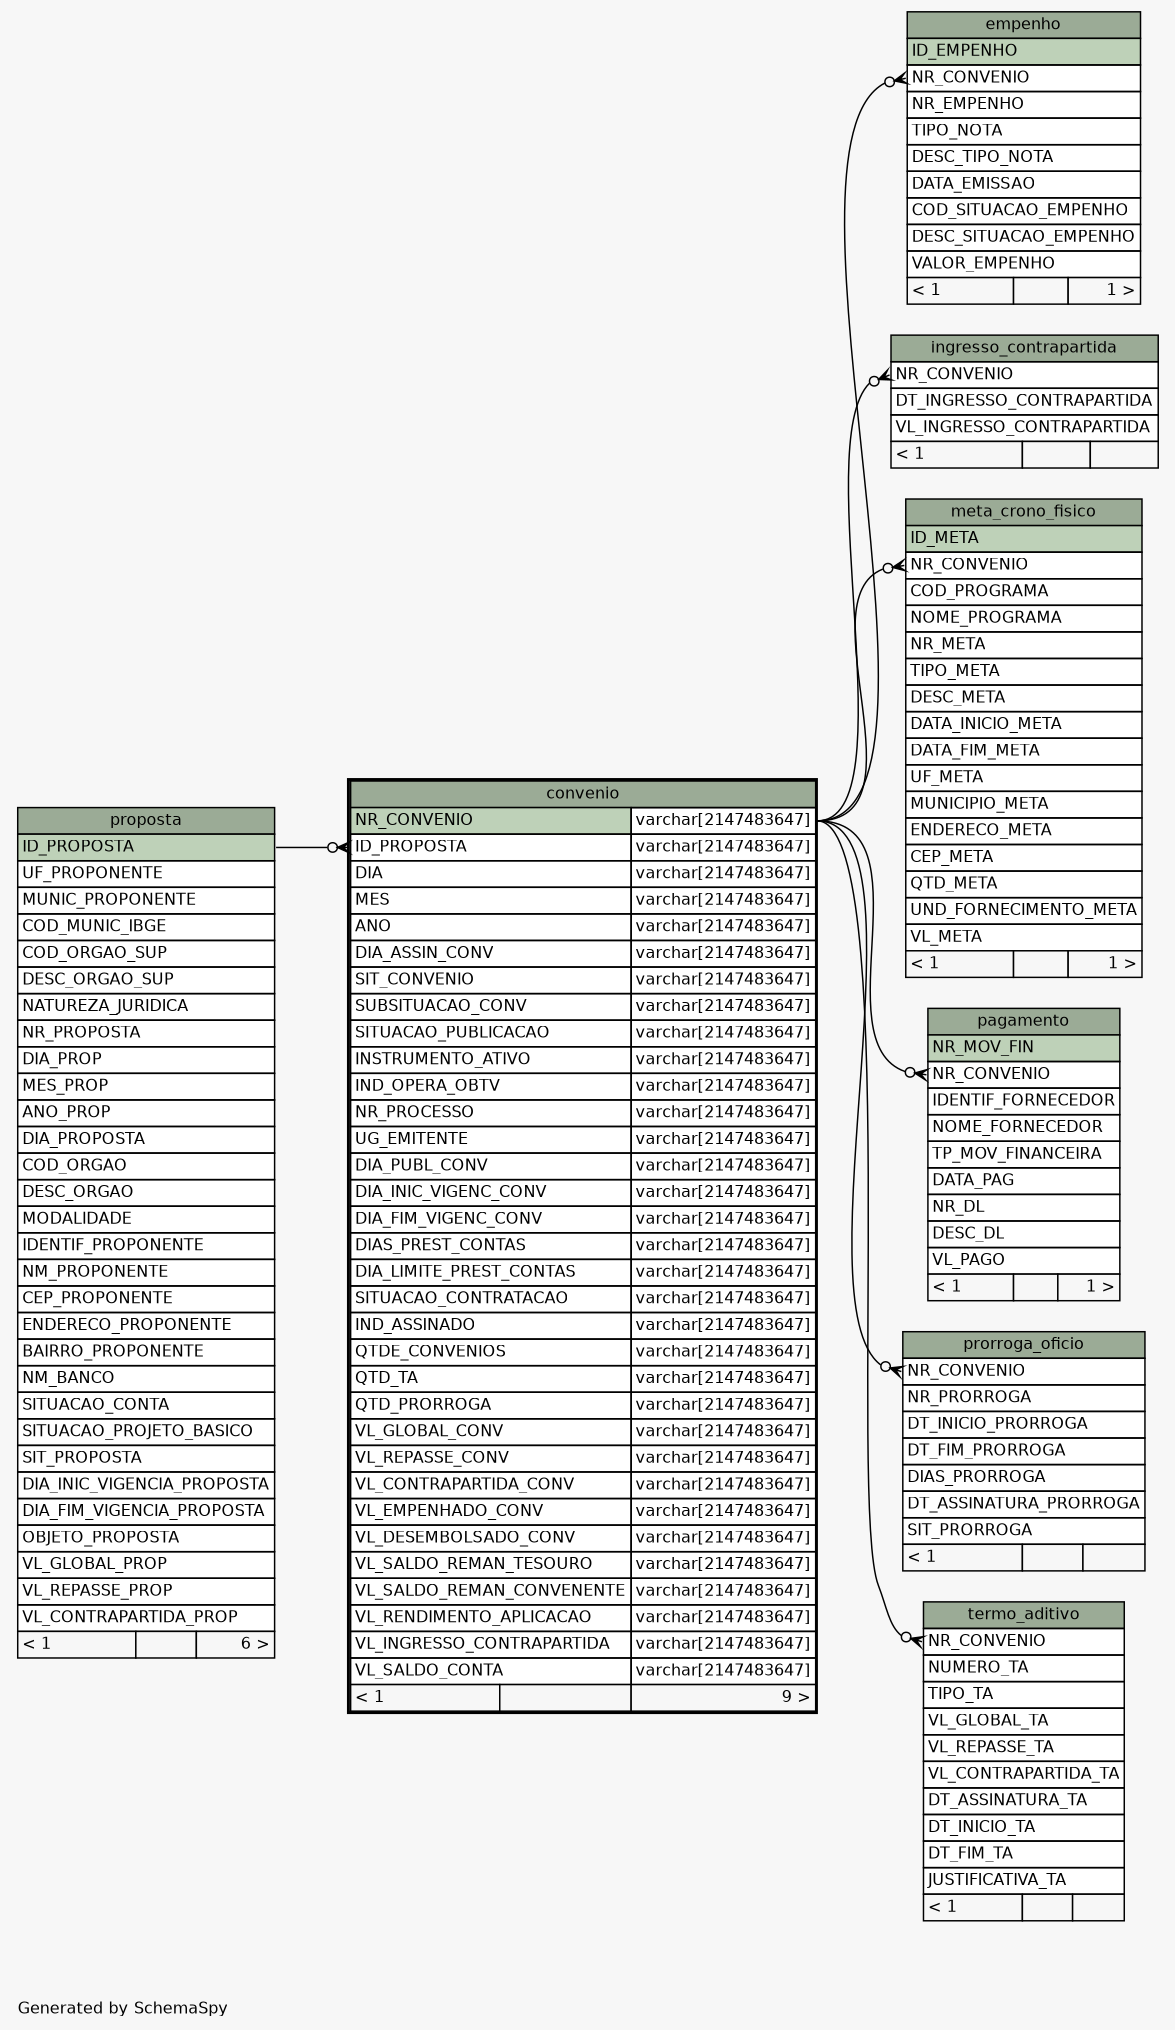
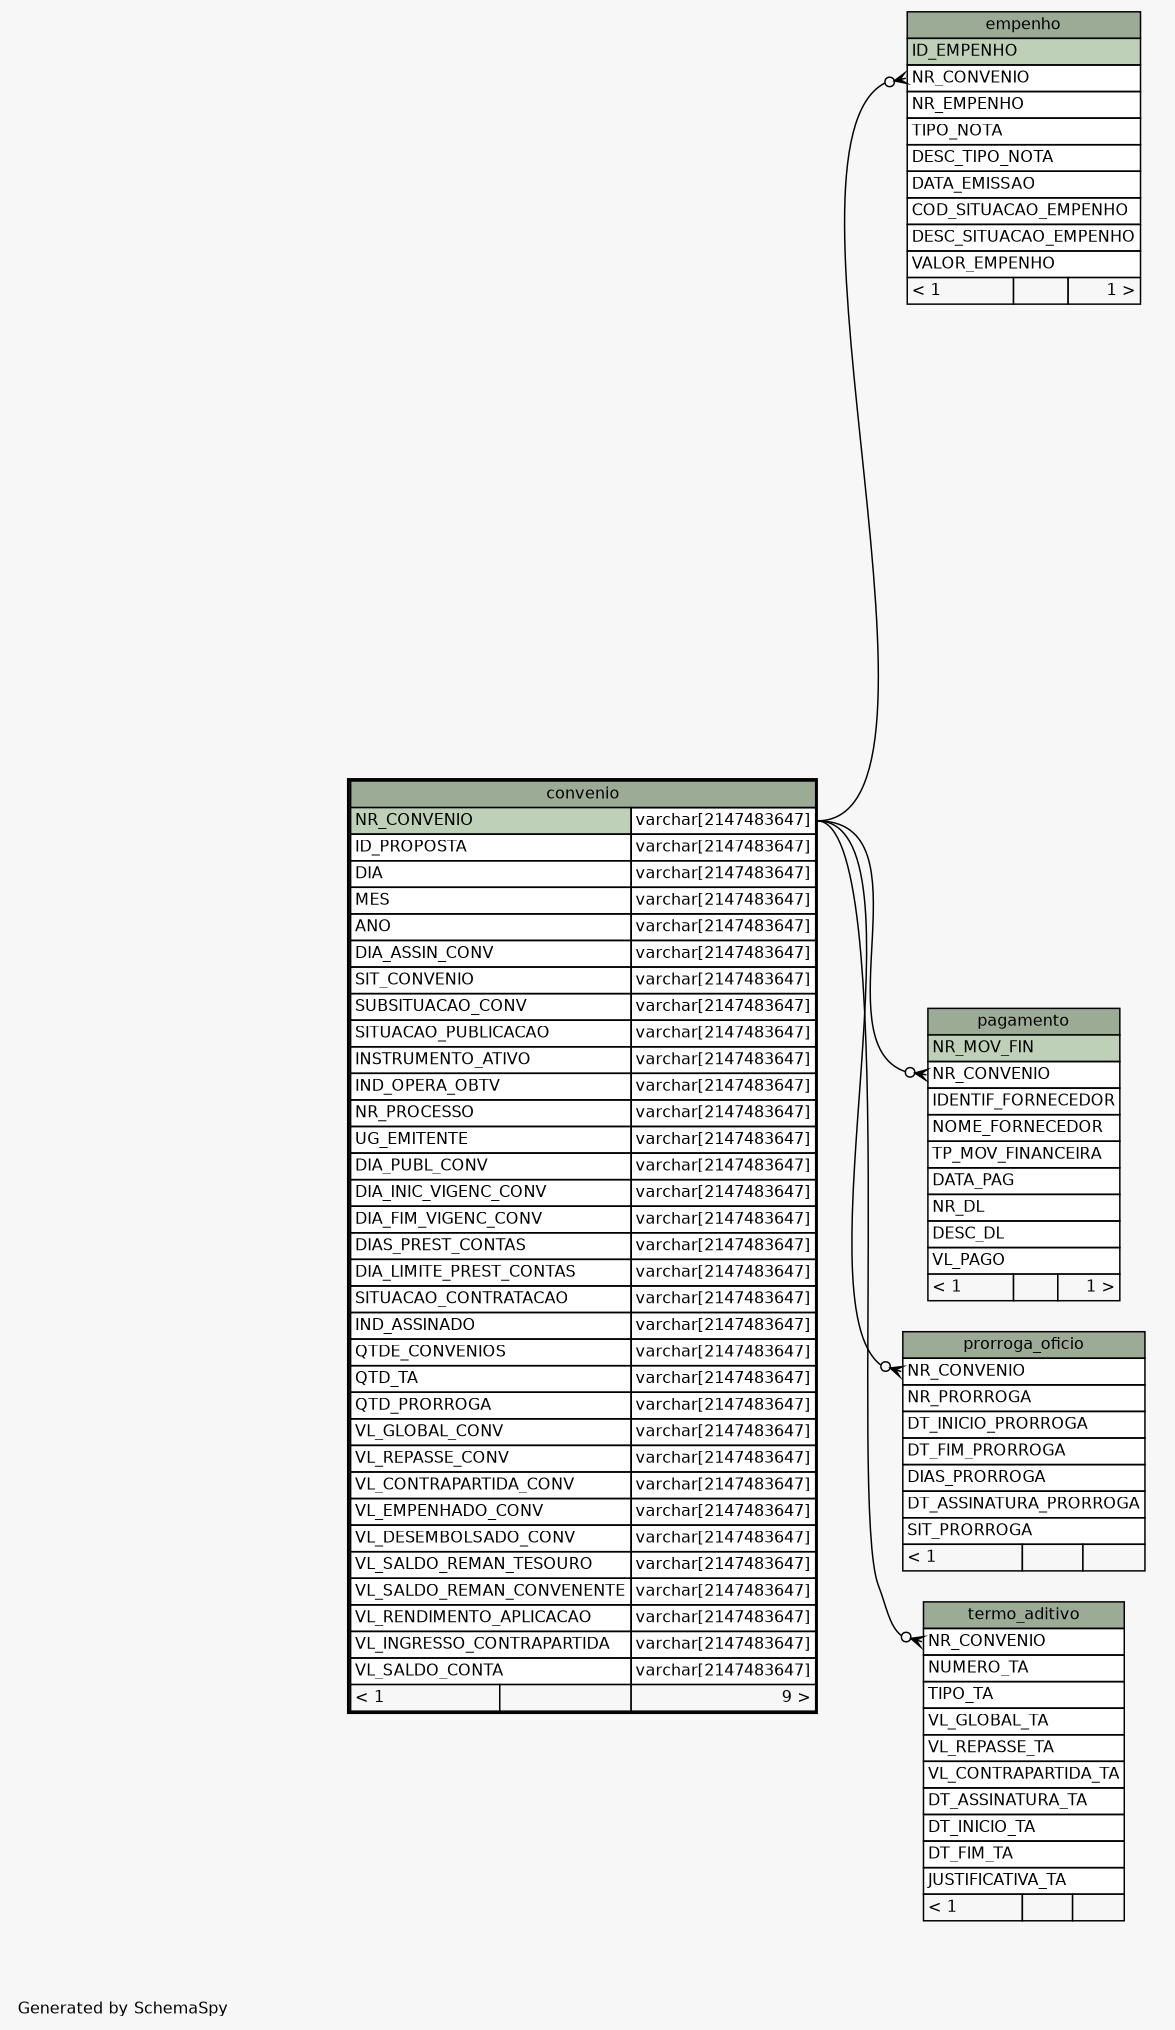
node "ingresso_contrapartida": removed
node "meta_crono_fisico": removed
node "proposta": removed
